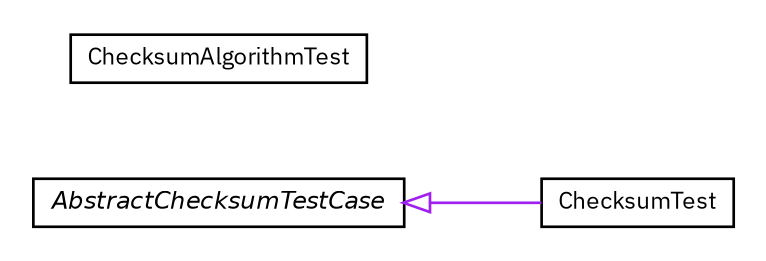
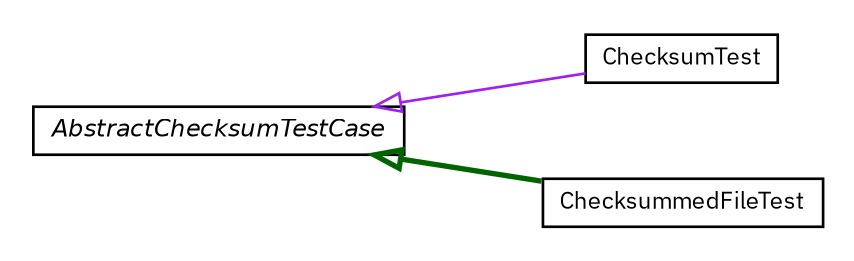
node "ChecksumAlgorithmTest": removed
node "ChecksummedFileTest": added
